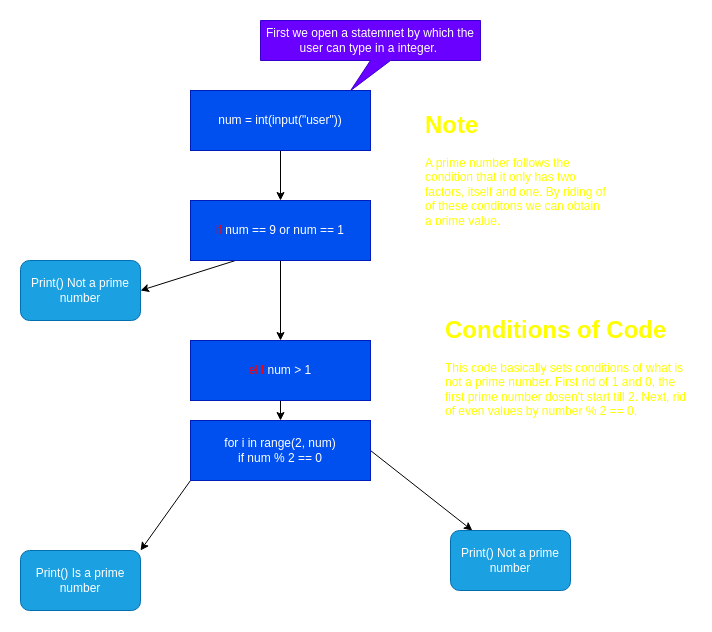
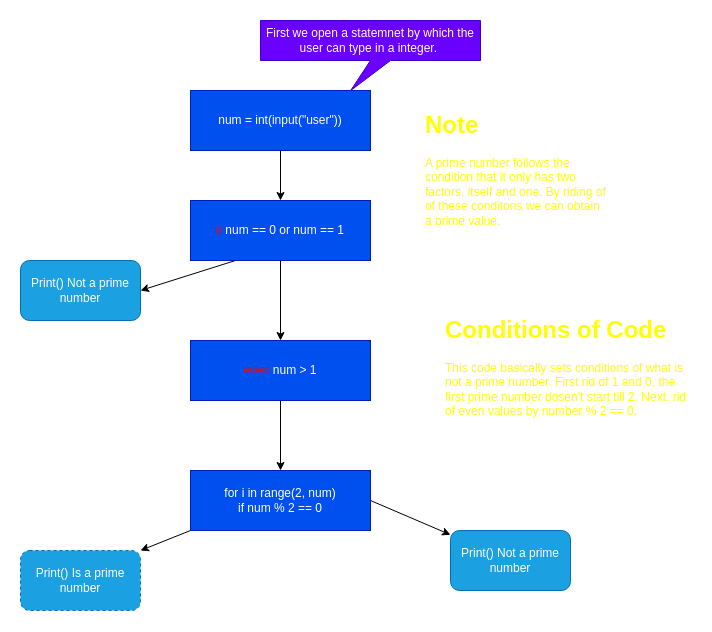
node "if num == 9 or num == 1": label "if num == 9 or num == 1" -> "if num == 0 or num == 1"
node "elif num > 1": label "elif num > 1" -> "even num > 1"
node "for i in range(2, num) if num % 2 == 0": moved (281, 451) -> (281, 501)
node "Print() Is a prime number": style solid -> dashed
